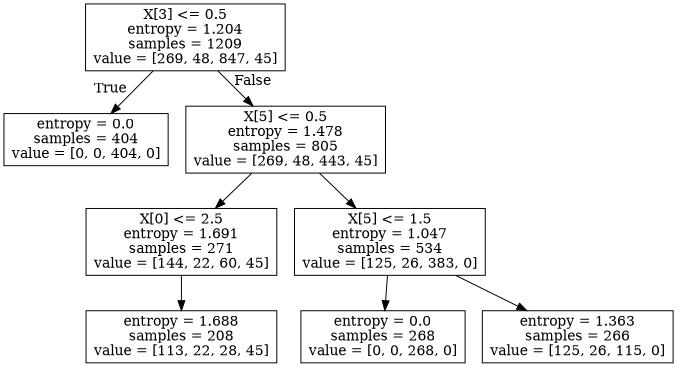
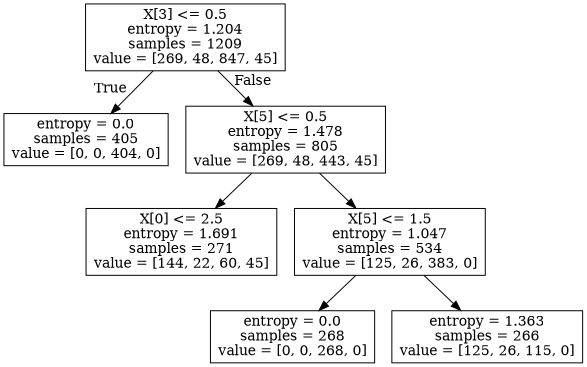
node "entropy = 0.0 samples = 404 value = [0, 0, 404, 0]": label "entropy = 0.0 samples = 404 value = [0, 0, 404, 0]" -> "entropy = 0.0 samples = 405 value = [0, 0, 404, 0]"
node "entropy = 1.688 samples = 208 value = [113, 22, 28, 45]": removed
